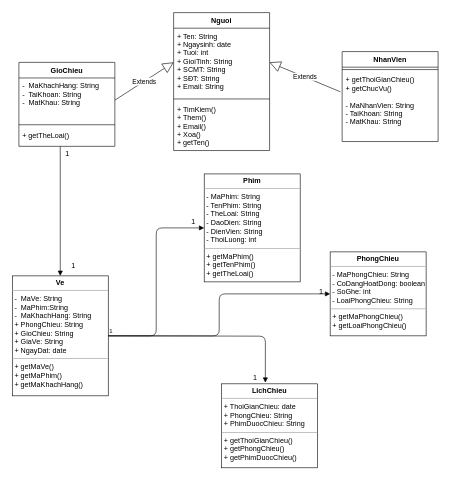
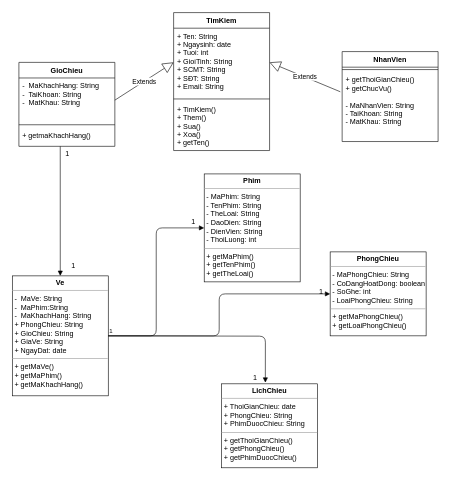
node "Nguoi": label "Nguoi" -> "TimKiem"
node "+ TimKiem() + Them() + Email() + Xoa() + getTen()": label "+ TimKiem() + Them() + Email() + Xoa() + getTen()" -> "+ TimKiem() + Them() + Sua() + Xoa() + getTen()"
node "+ getTheLoai()": label "+ getTheLoai()" -> "+ getmaKhachHang()"
